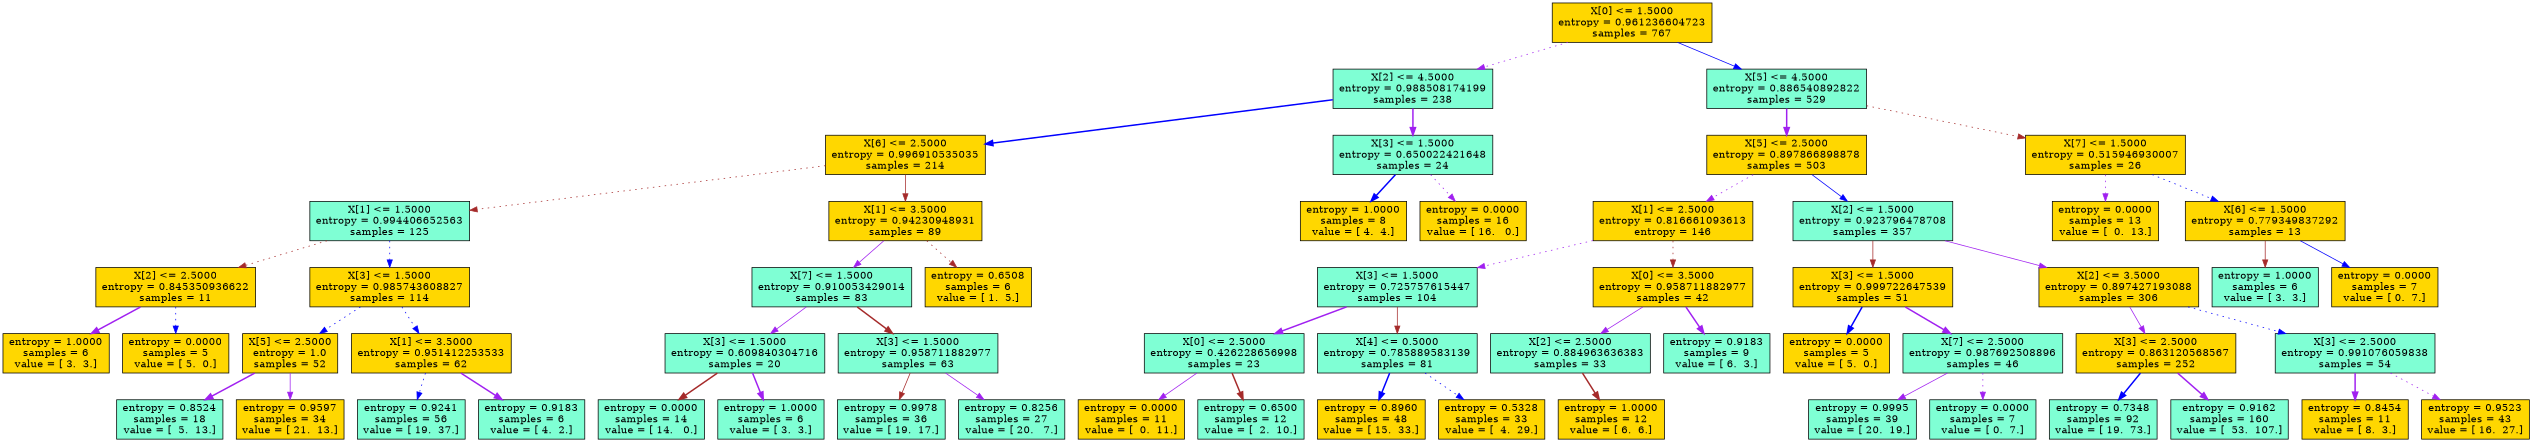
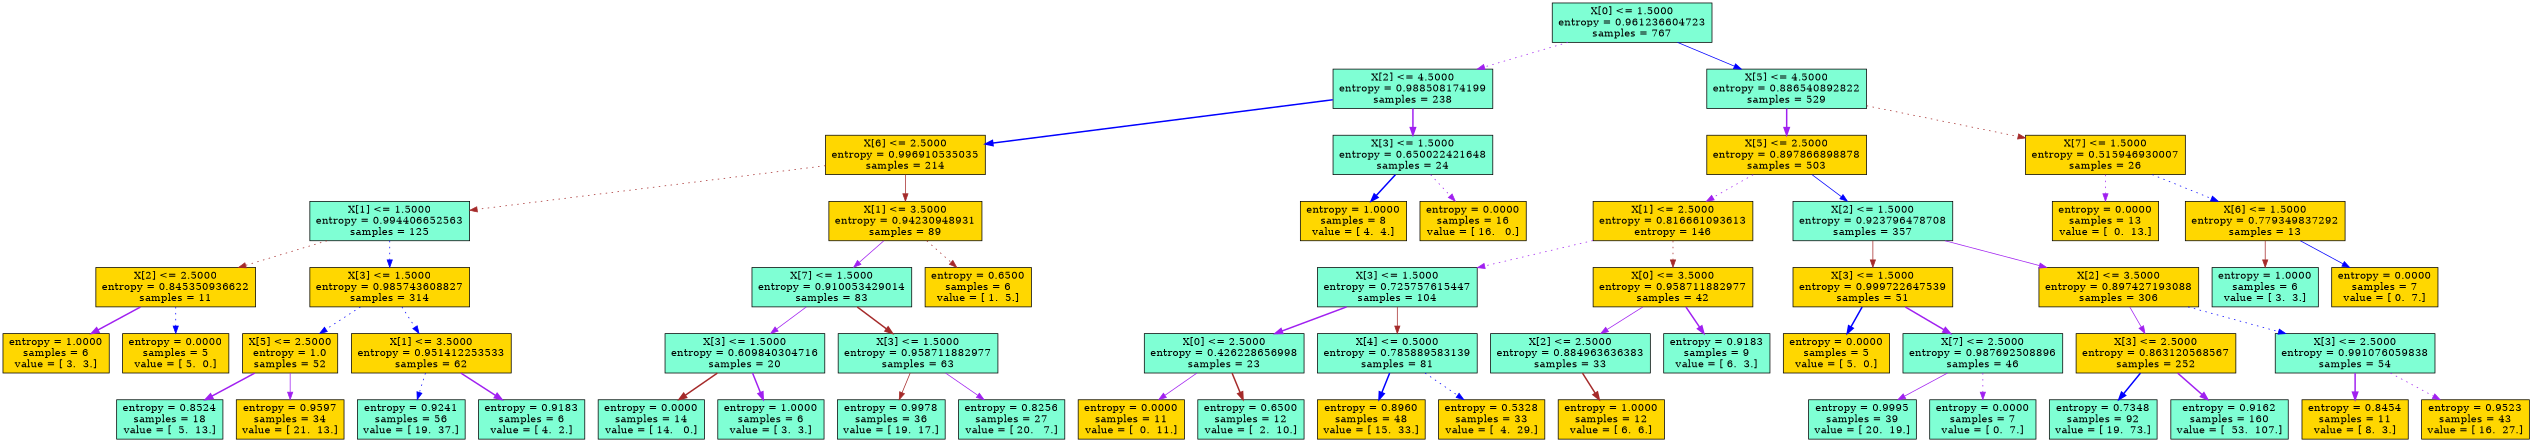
node "X[0] <= 1.5000 entropy = 0.961236604723 samples = 767": fillcolor gold -> aquamarine
node "X[3] <= 1.5000 entropy = 0.985743608827 samples = 114": label "X[3] <= 1.5000 entropy = 0.985743608827 samples = 114" -> "X[3] <= 1.5000 entropy = 0.985743608827 samples = 314"
node "entropy = 0.6508 samples = 6 value = [ 1.  5.]": label "entropy = 0.6508 samples = 6 value = [ 1.  5.]" -> "entropy = 0.6500 samples = 6 value = [ 1.  5.]"
